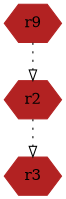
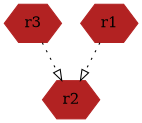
node "r9": label "r9" -> "r1"
edge "r2" -> "r3": reversed
